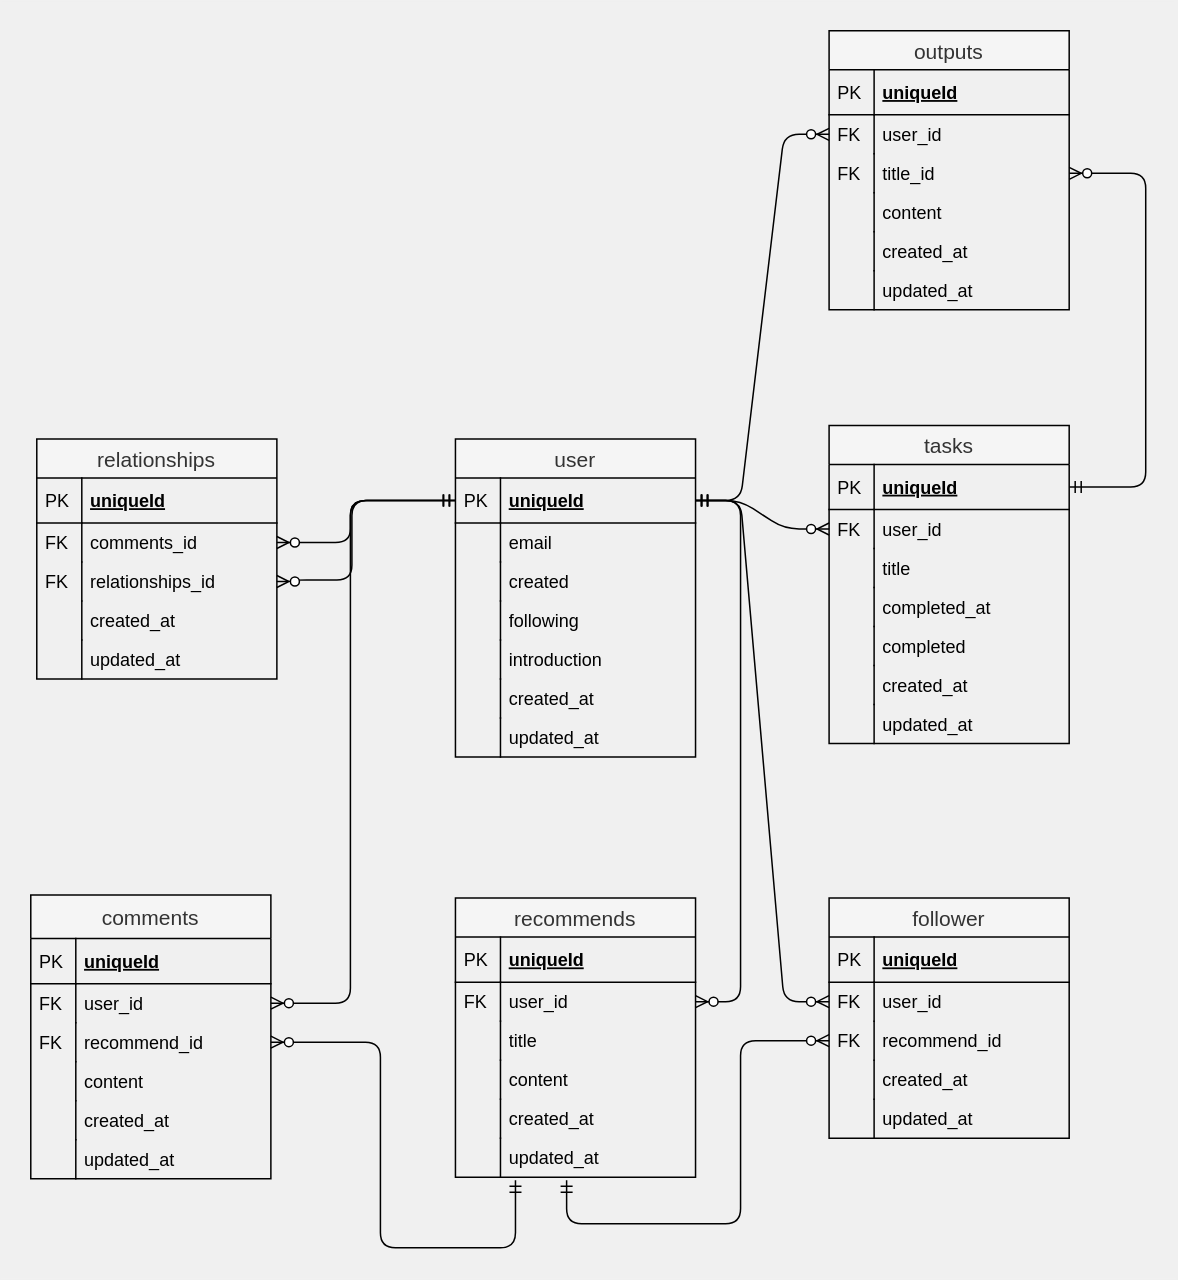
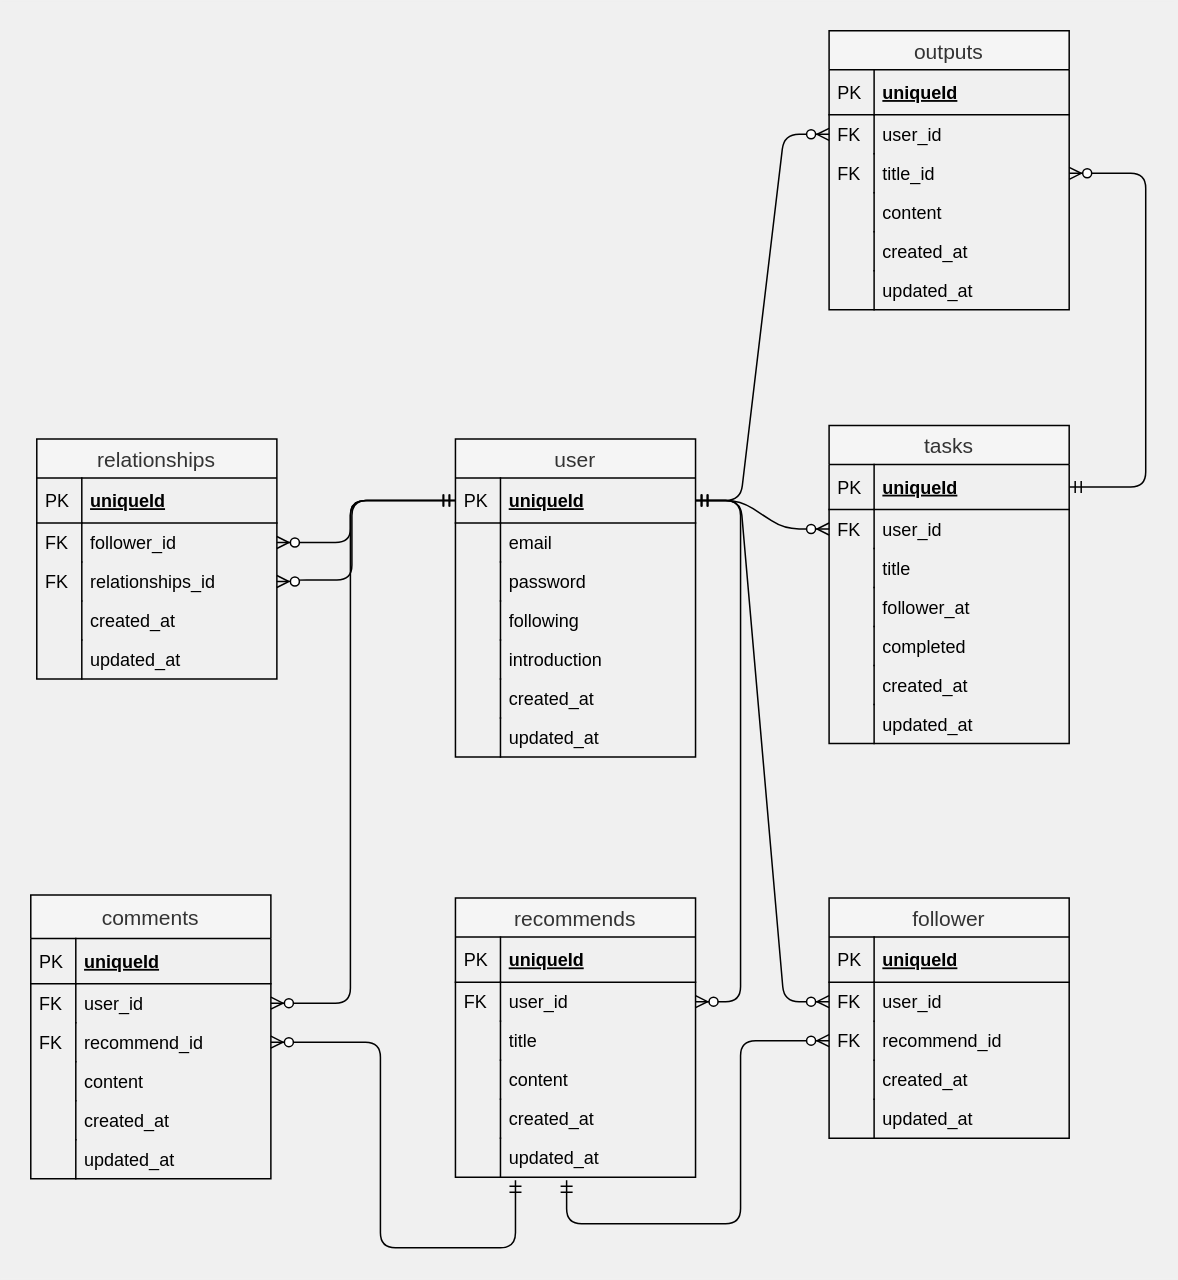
node "comments_id": label "comments_id" -> "follower_id"
node "created": label "created" -> "password"
node "completed_at": label "completed_at" -> "follower_at"
